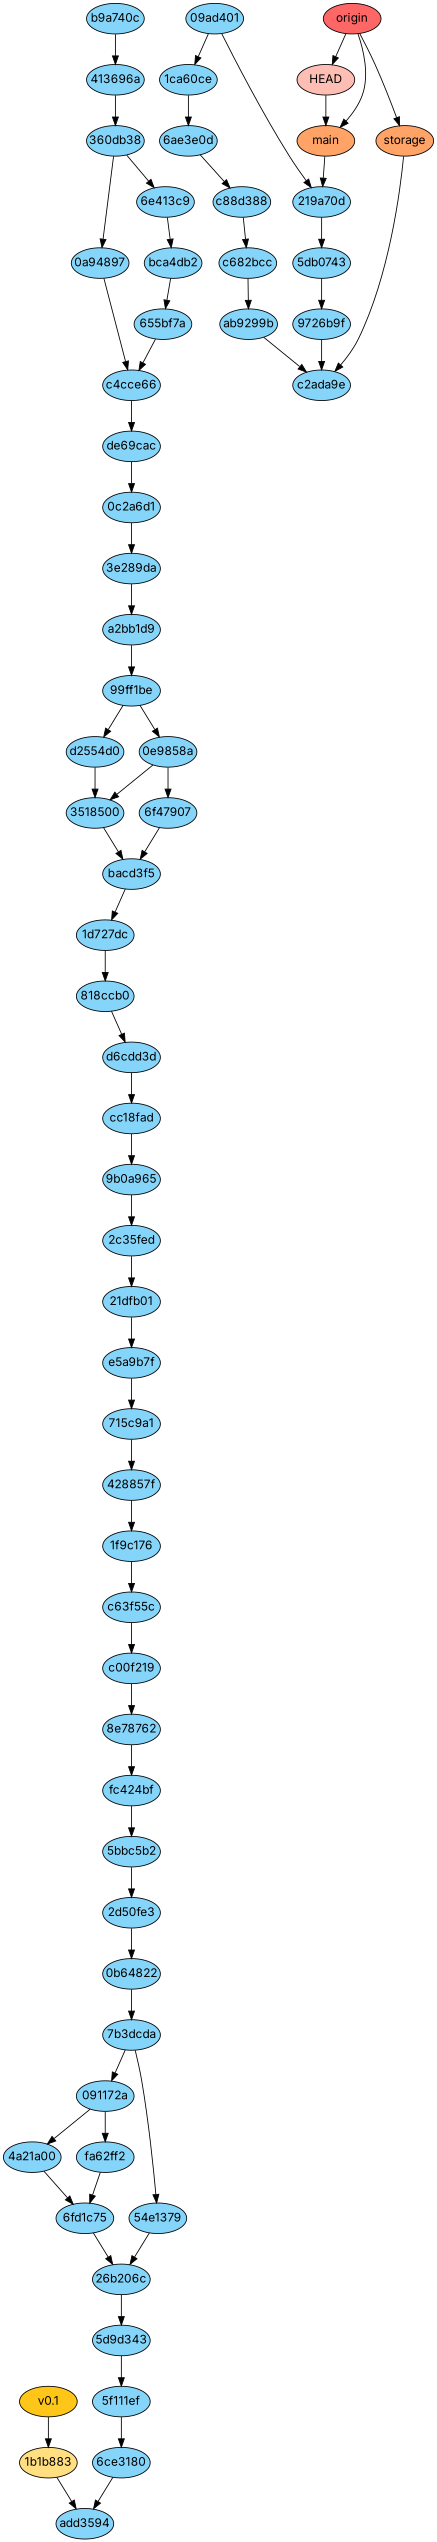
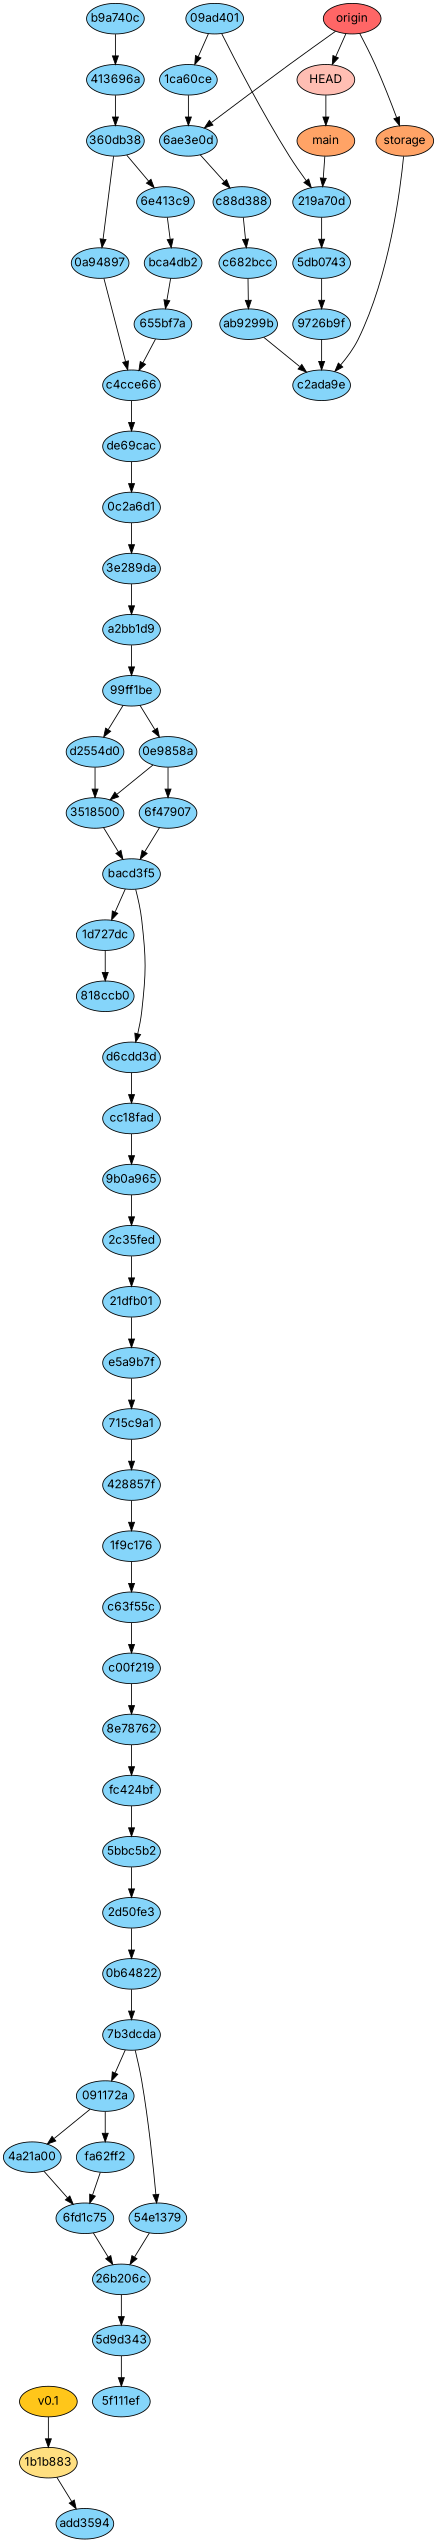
edge "origin" -> "main": now "origin" -> "6ae3e0d"
edge "818ccb0" -> "d6cdd3d": now "bacd3f5" -> "d6cdd3d"
node "6ce3180": removed
